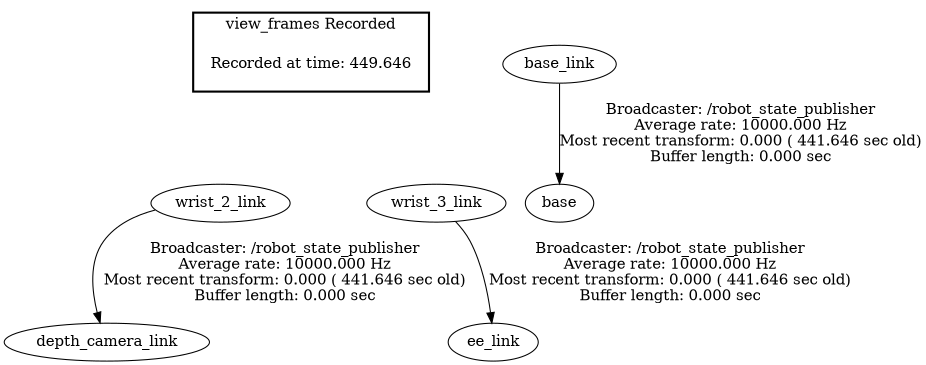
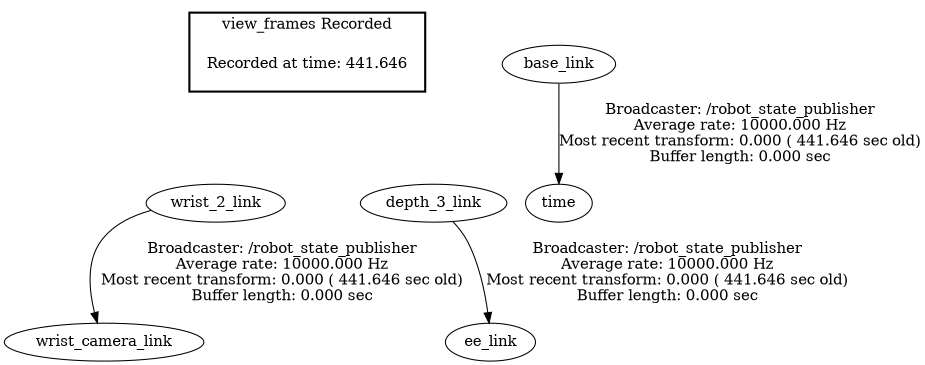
node "Recorded at time: 449.646": label "Recorded at time: 449.646" -> "Recorded at time: 441.646"
node "wrist_3_link": label "wrist_3_link" -> "depth_3_link"
node "base": label "base" -> "time"
node "depth_camera_link": label "depth_camera_link" -> "wrist_camera_link"
